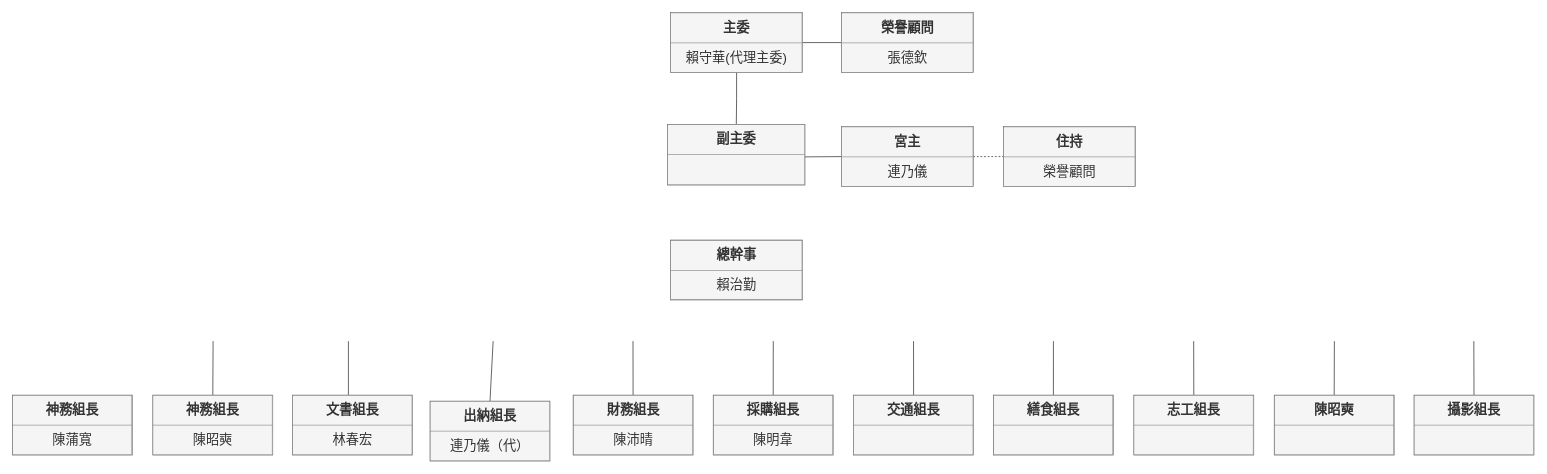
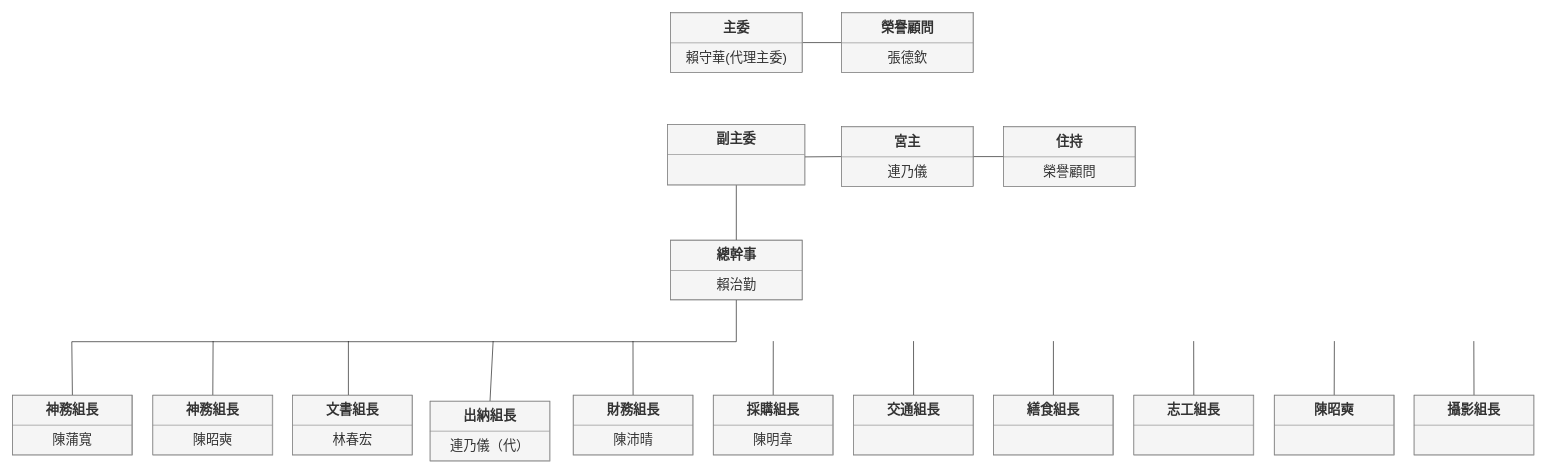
edge "主委 賴守華(代理主委)" -- "副主委": removed
edge "宮主 連乃儀" -- "住持 榮譽顧問": style dashed -> solid
edge "副主委" -- "總幹事 賴治勤": added
edge "總幹事 賴治勤" -- "神務組長 陳蒲寬": added
